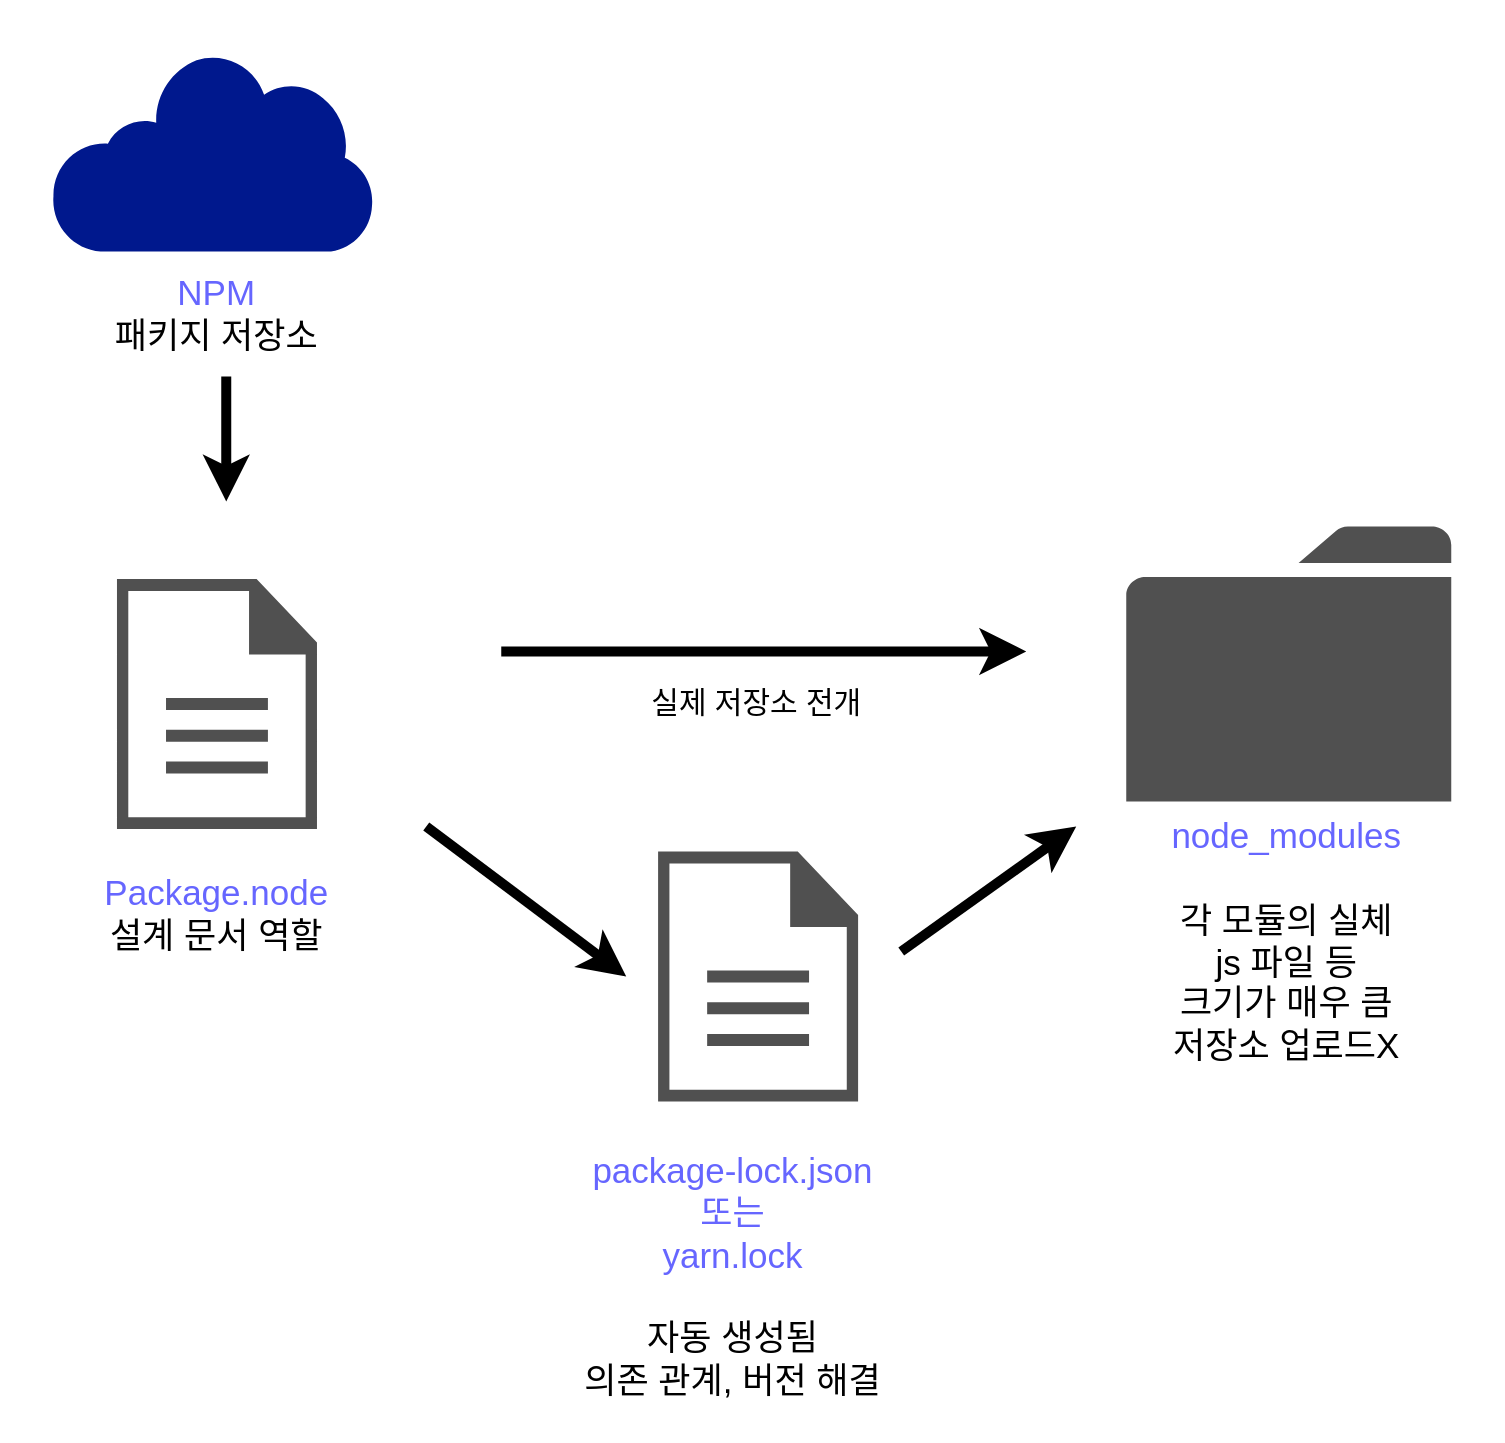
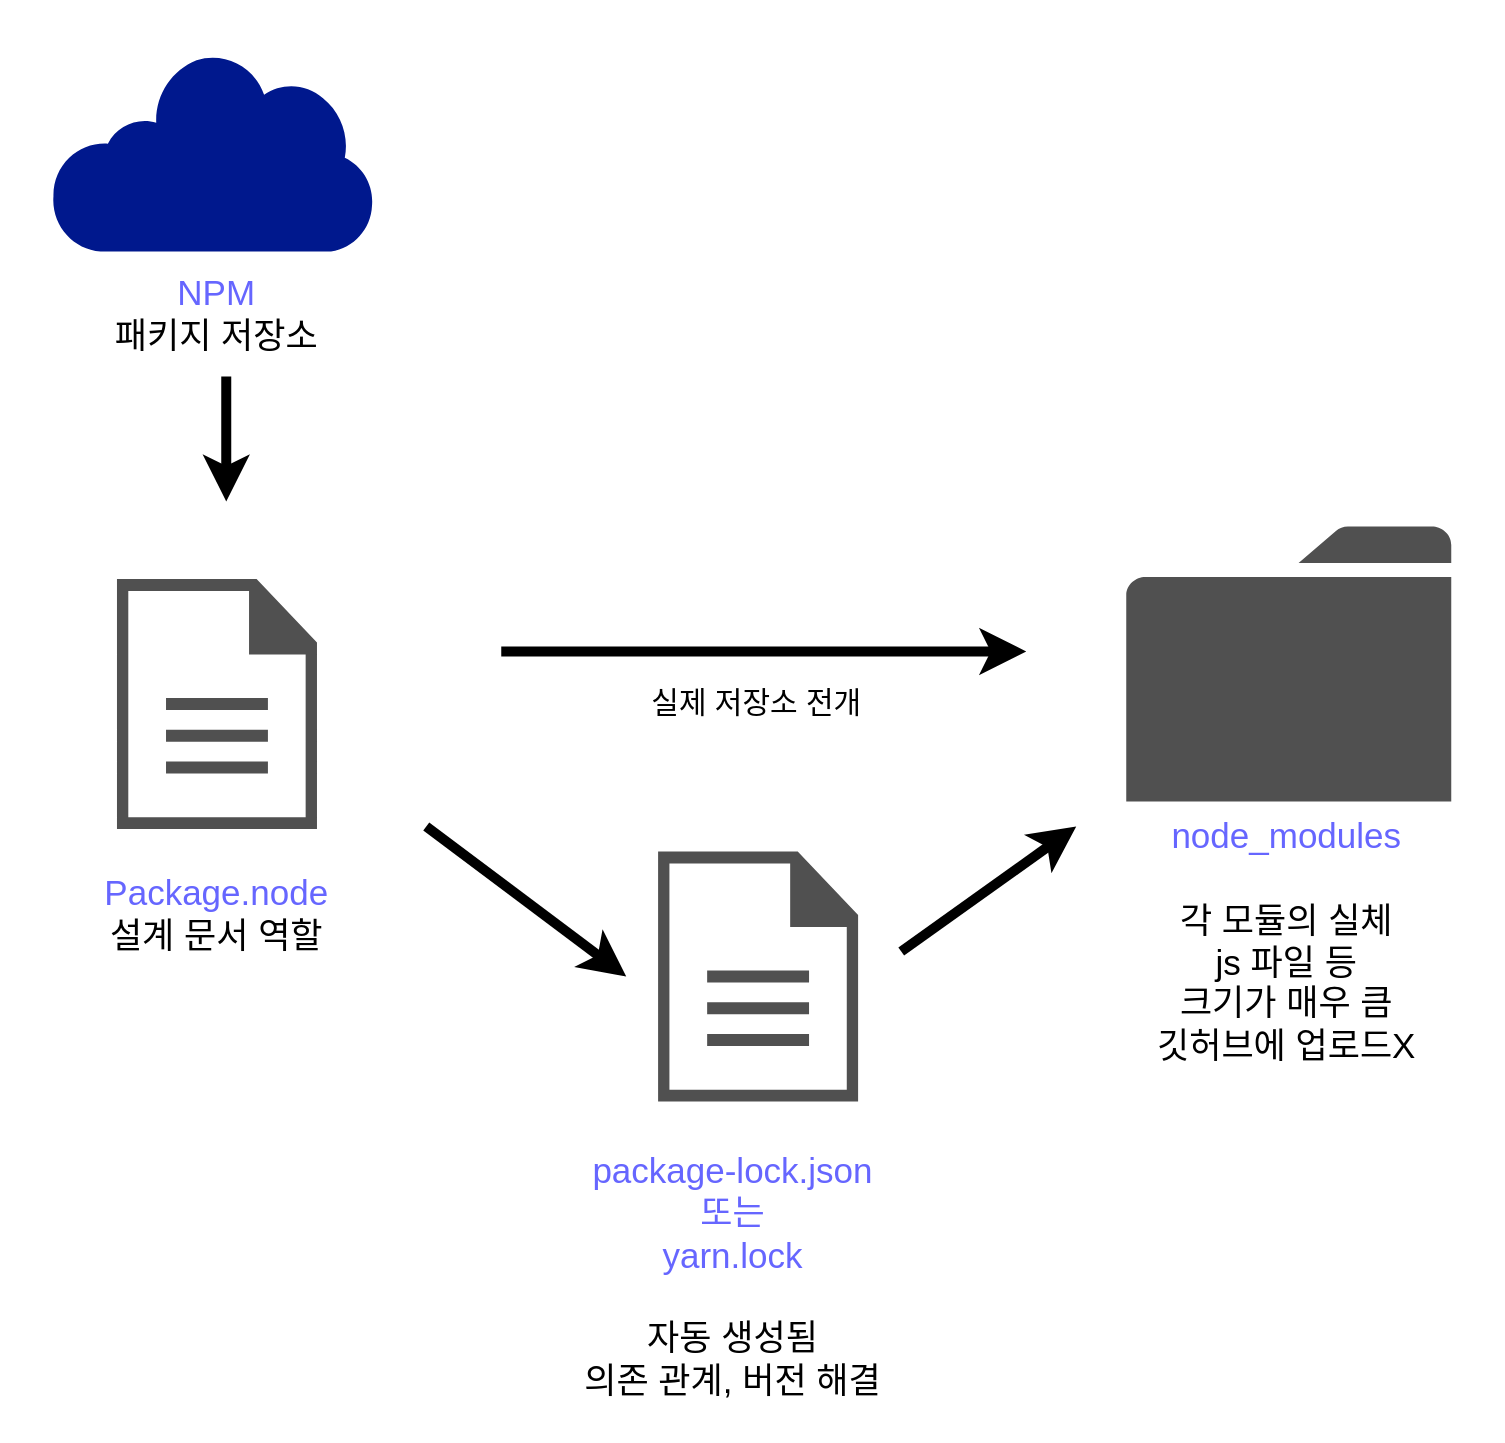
node "node_modules각 모듈의 실체js 파일 등크기가 매우 큼저장소 업로드X": label "node_modules각 모듈의 실체js 파일 등크기가 매우 큼저장소 업로드X" -> "node_modules각 모듈의 실체js 파일 등크기가 매우 큼깃허브에 업로드X"
